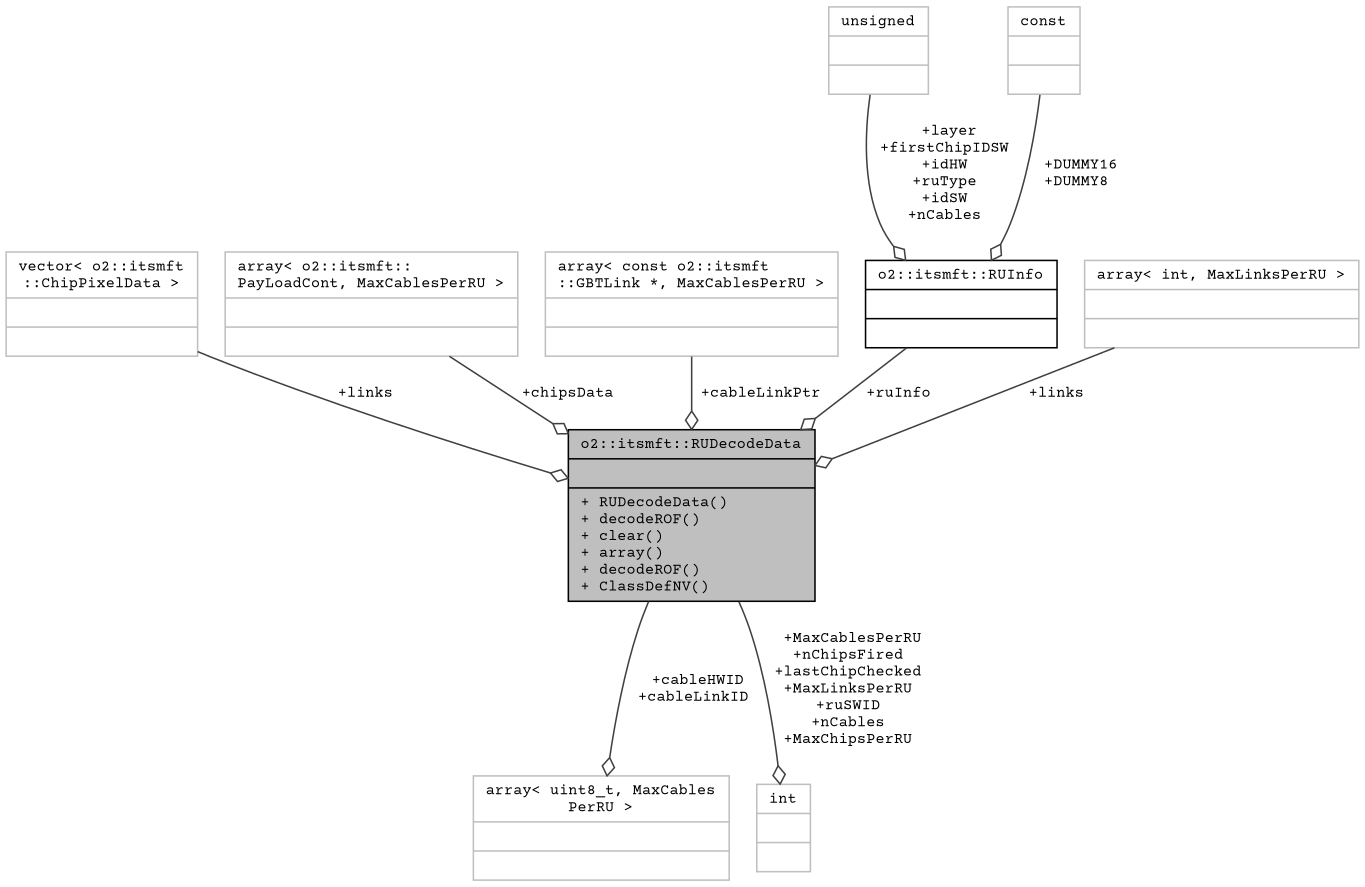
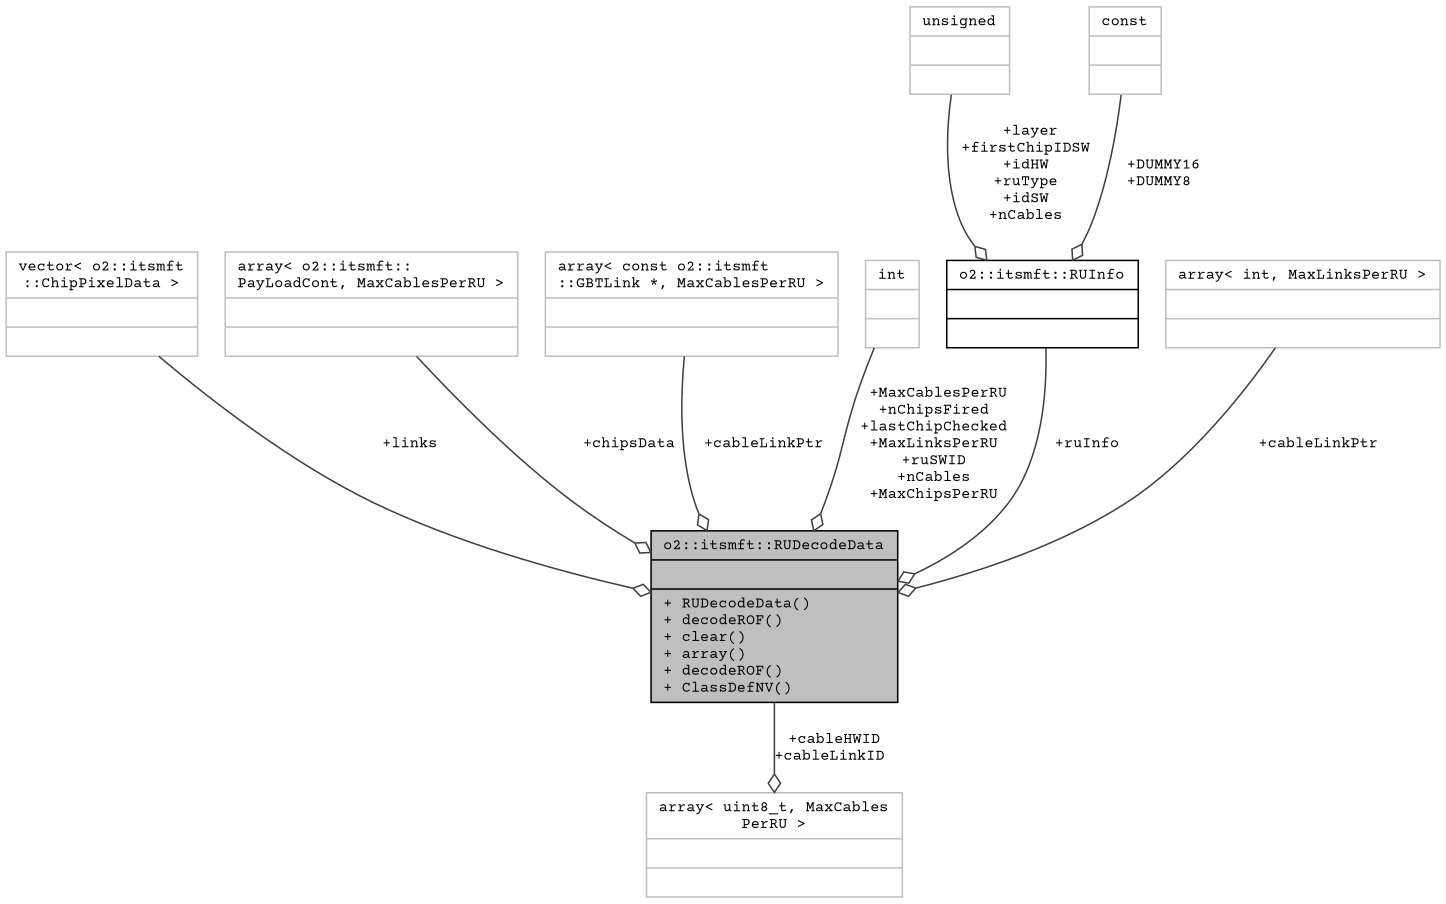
edge "array< int, MaxLinksPerRU >" -> "o2::itsmft::RUDecodeData": label " +links" -> " +cableLinkPtr"
edge "o2::itsmft::RUDecodeData" -> "int": reversed
